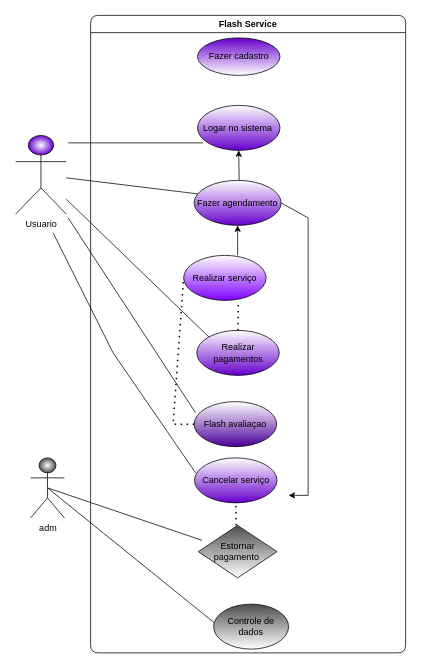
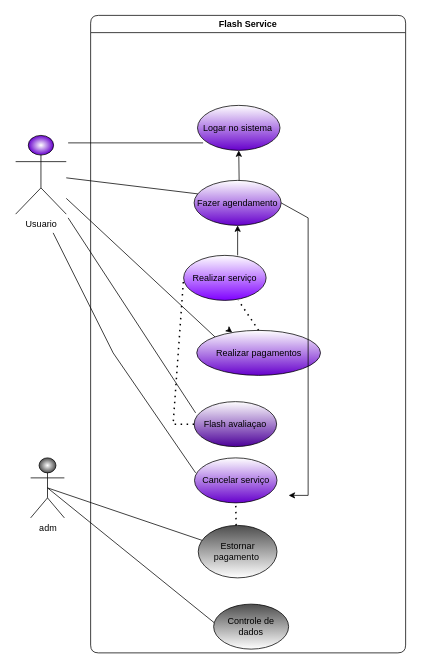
node "Fazer cadastro": removed
node "Realizar pagamentos": size 83x45 -> 124x45
node "Estornar pagamento": shape diamond -> ellipse
